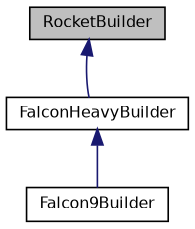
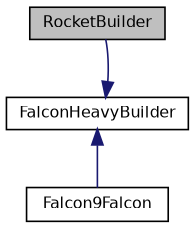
edge "FalconHeavyBuilder" -> "RocketBuilder": reversed
node "Falcon9Builder": label "Falcon9Builder" -> "Falcon9Falcon"
